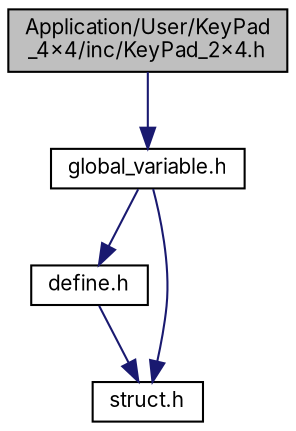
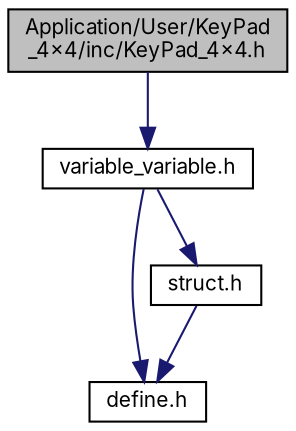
node "Application/User/KeyPad _4x4/inc/KeyPad_2x4.h": label "Application/User/KeyPad _4x4/inc/KeyPad_2x4.h" -> "Application/User/KeyPad _4x4/inc/KeyPad_4x4.h"
node "global_variable.h": label "global_variable.h" -> "variable_variable.h"
edge "define.h" -> "struct.h": reversed
